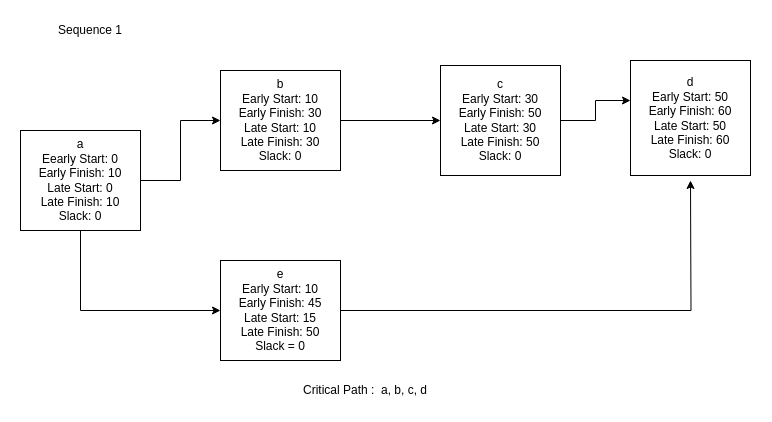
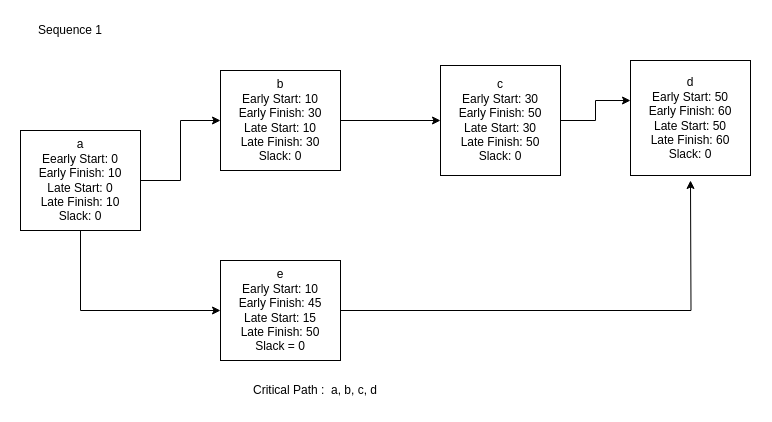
node "Sequence 1": moved (91, 31) -> (71, 31)
node "Critical Path : a, b, c, d": moved (366, 391) -> (316, 391)
